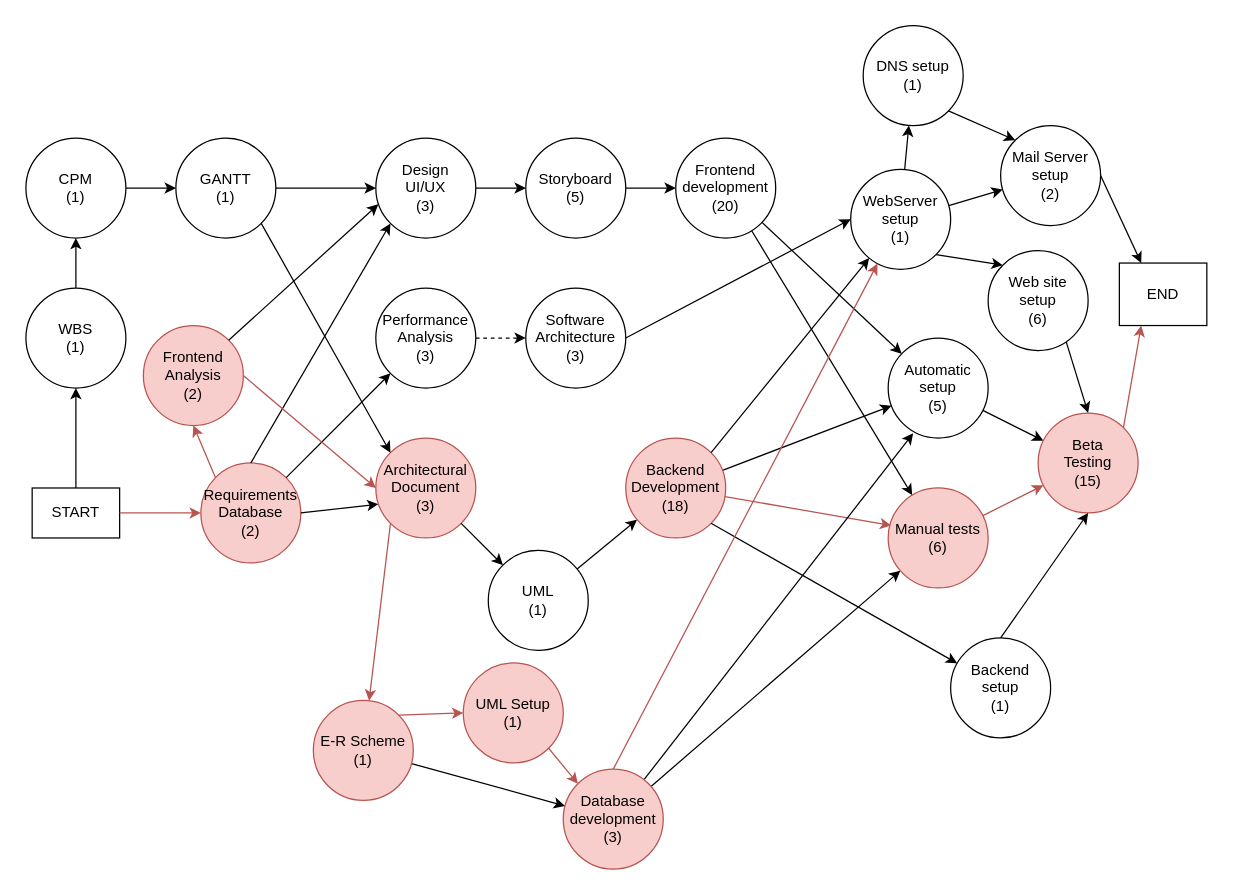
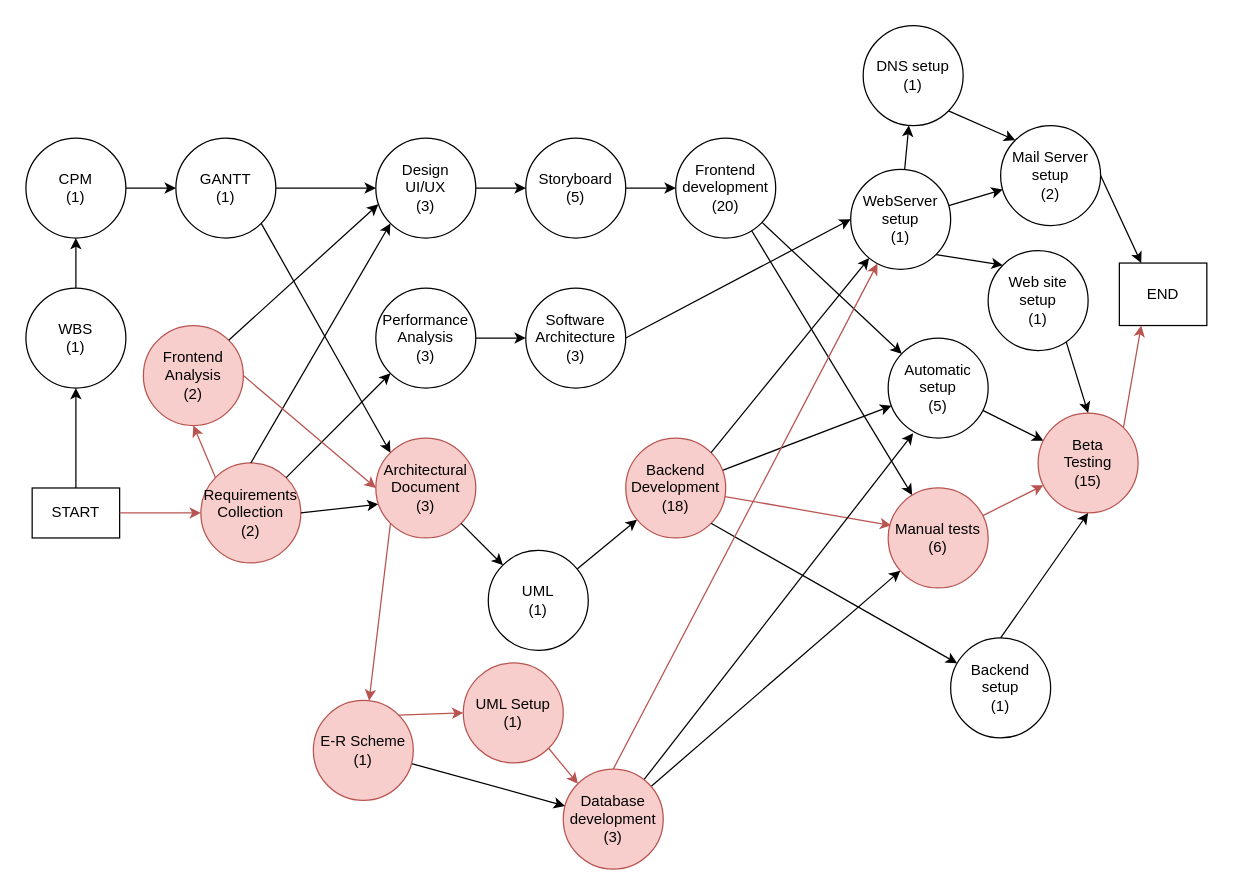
node "Web site setup (6)": label "Web site setup (6)" -> "Web site setup (1)"
edge "Performance Analysis (3)" -> "Software Architecture (3)": style dashed -> solid
node "Requirements Database (2)": label "Requirements Database (2)" -> "Requirements Collection (2)"
